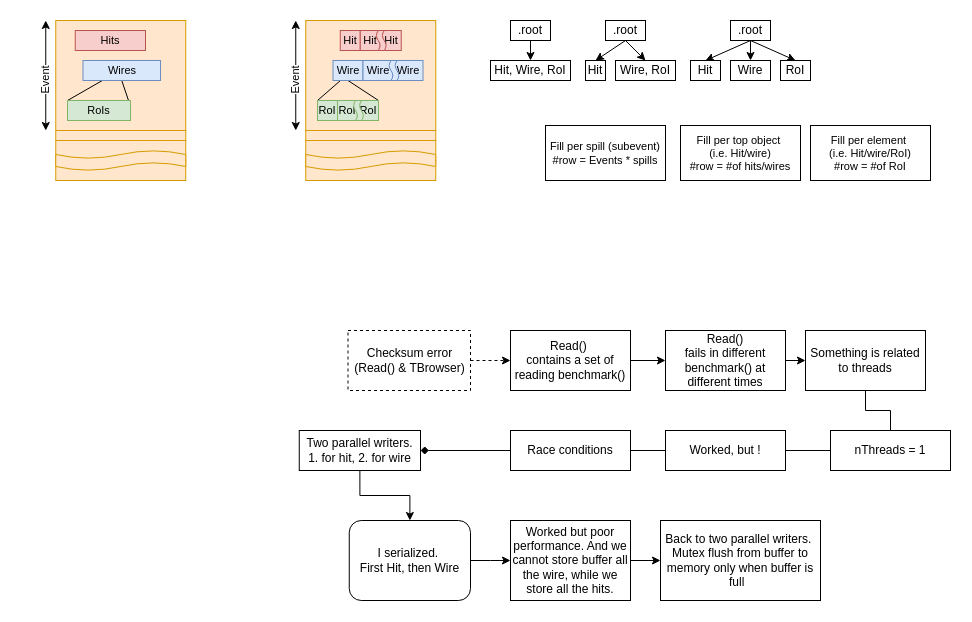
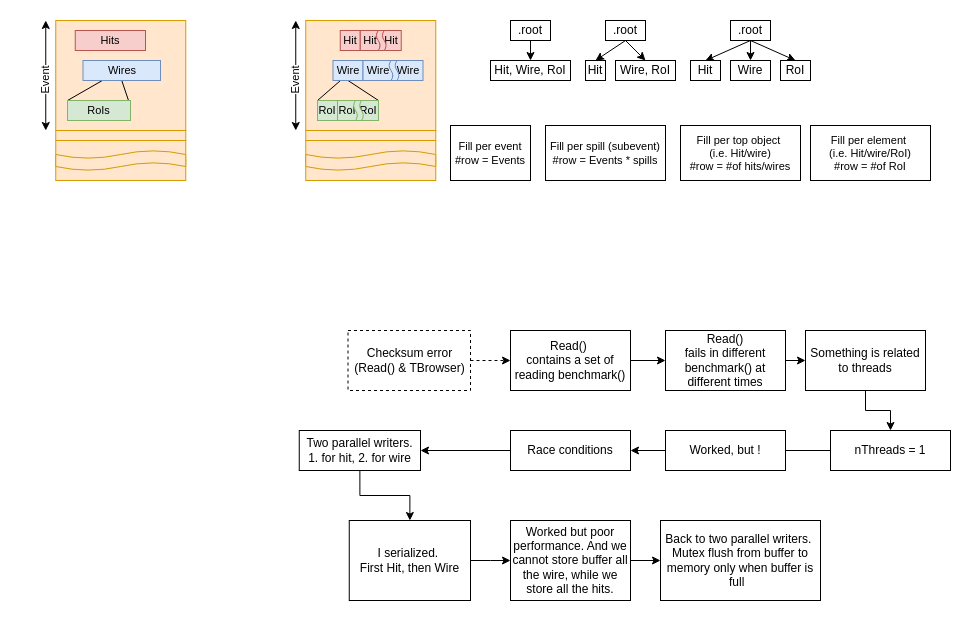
node "Fill per event #row = Events": added
edge "Something is related to threads" -- "nThreads = 1": arrowhead none -> classic
edge "Race conditions" -> "Two parallel writers. 1. for hit, 2. for wire": arrowhead diamond -> classic
edge "Race conditions" -- "Worked, but !": arrowhead none -> classic
node "I serialized. First Hit, then Wire": shape rounded rectangle -> rectangle
